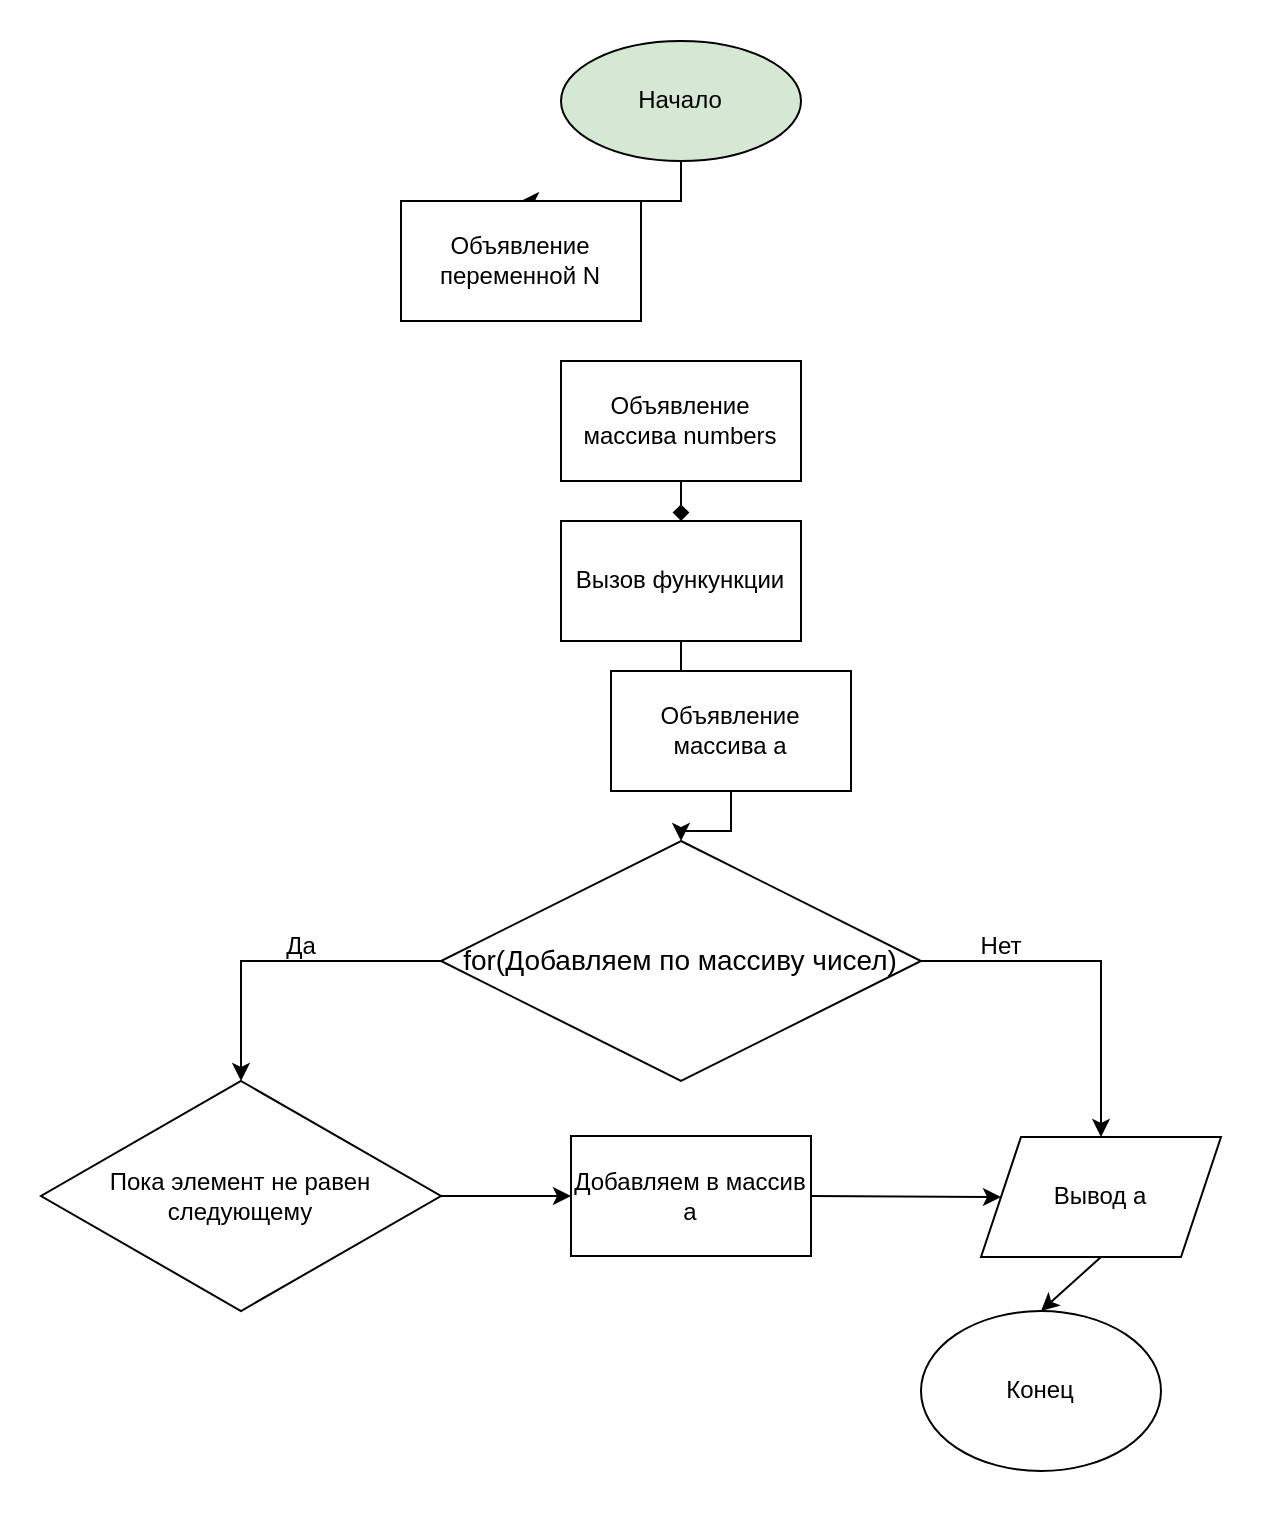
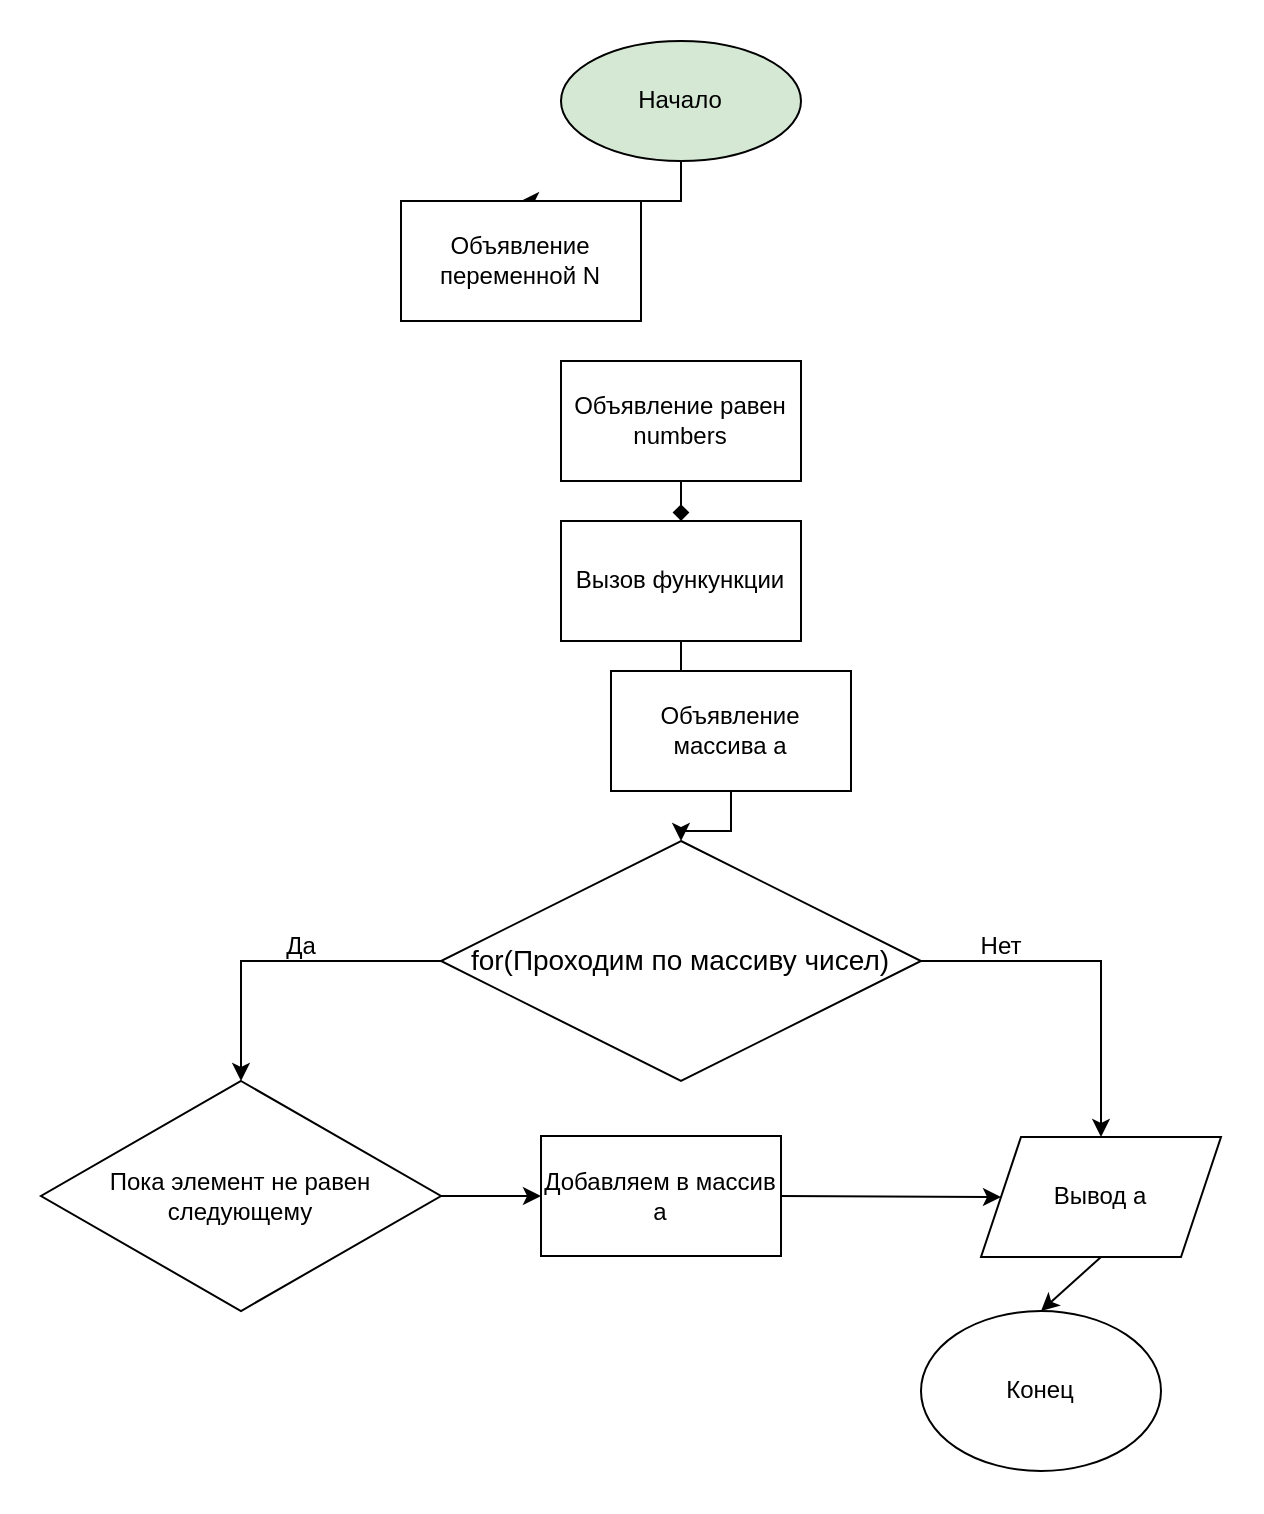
node "Объявление массива numbers": label "Объявление массива numbers" -> "Объявление равен numbers"
node "for(Добавляем по массиву чисел)": label "for(Добавляем по массиву чисел)" -> "for(Проходим по массиву чисел)"
node "Добавляем в массив a": moved (691, 1196) -> (661, 1196)
